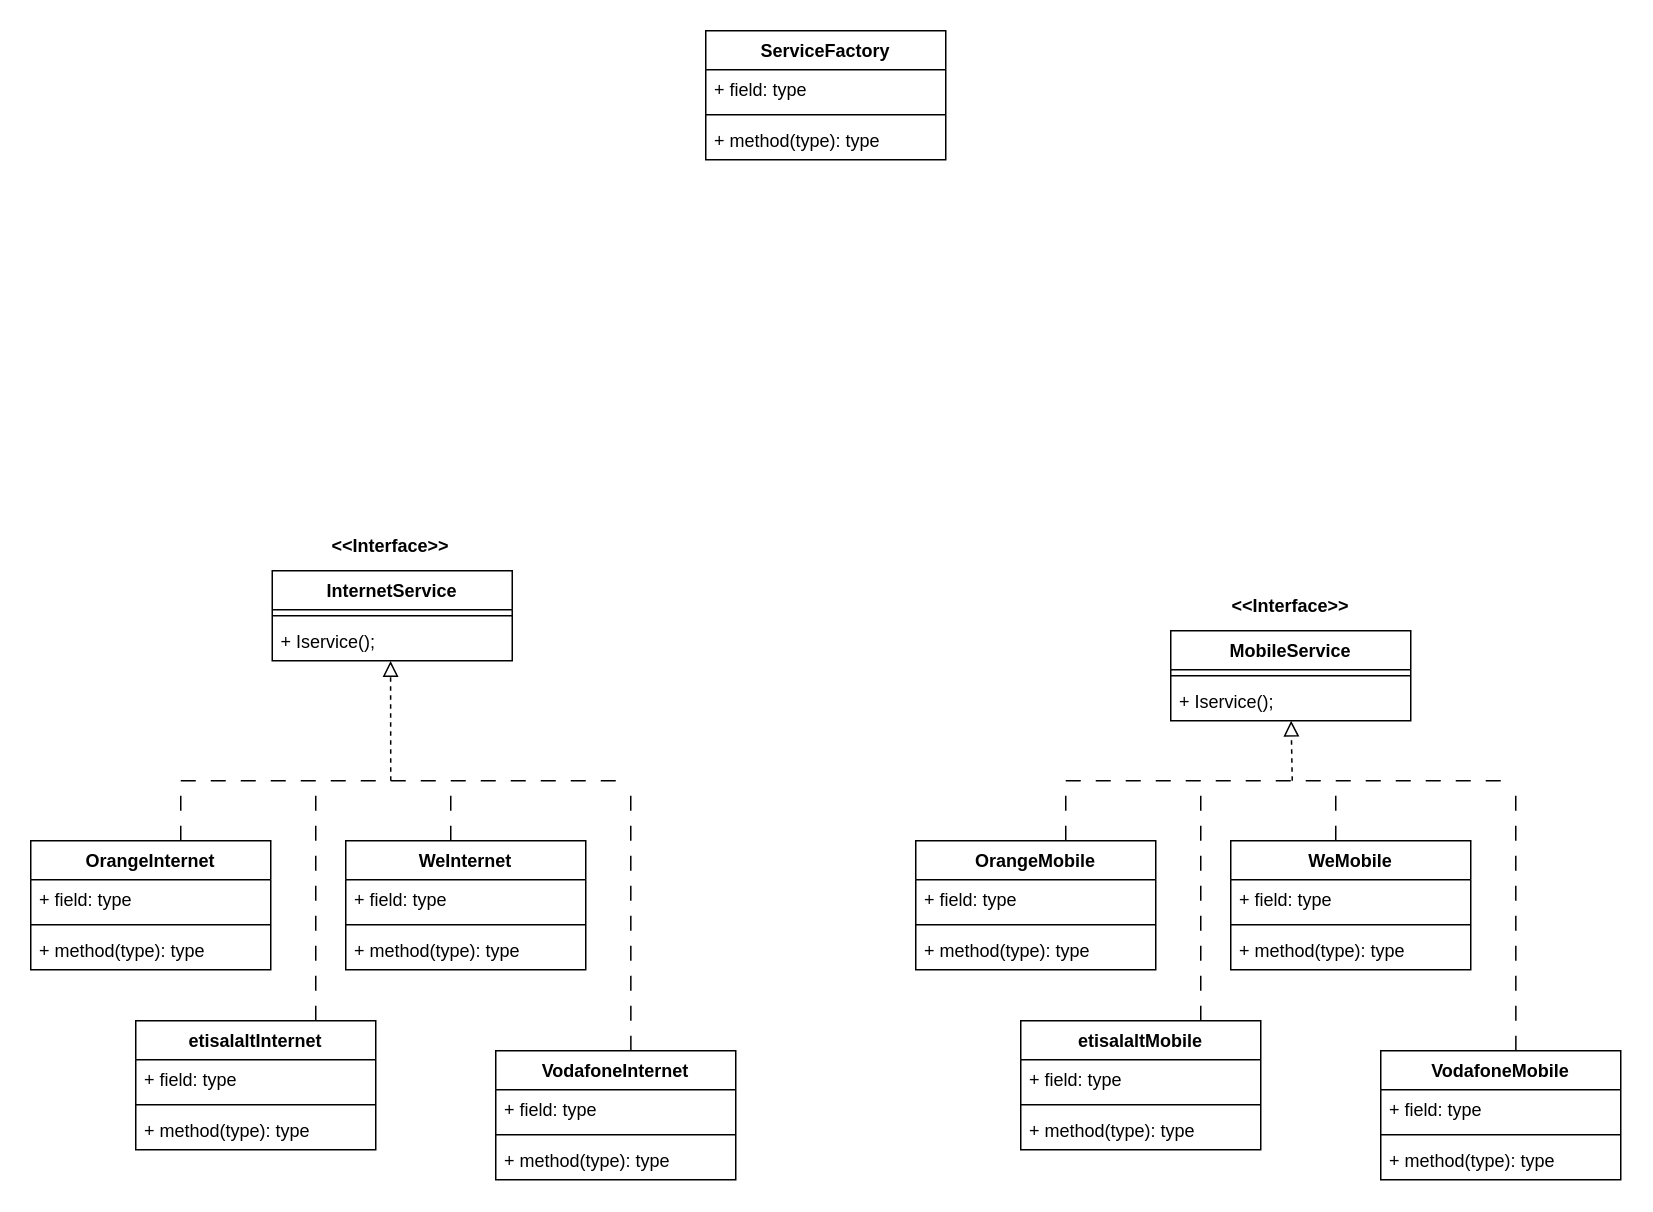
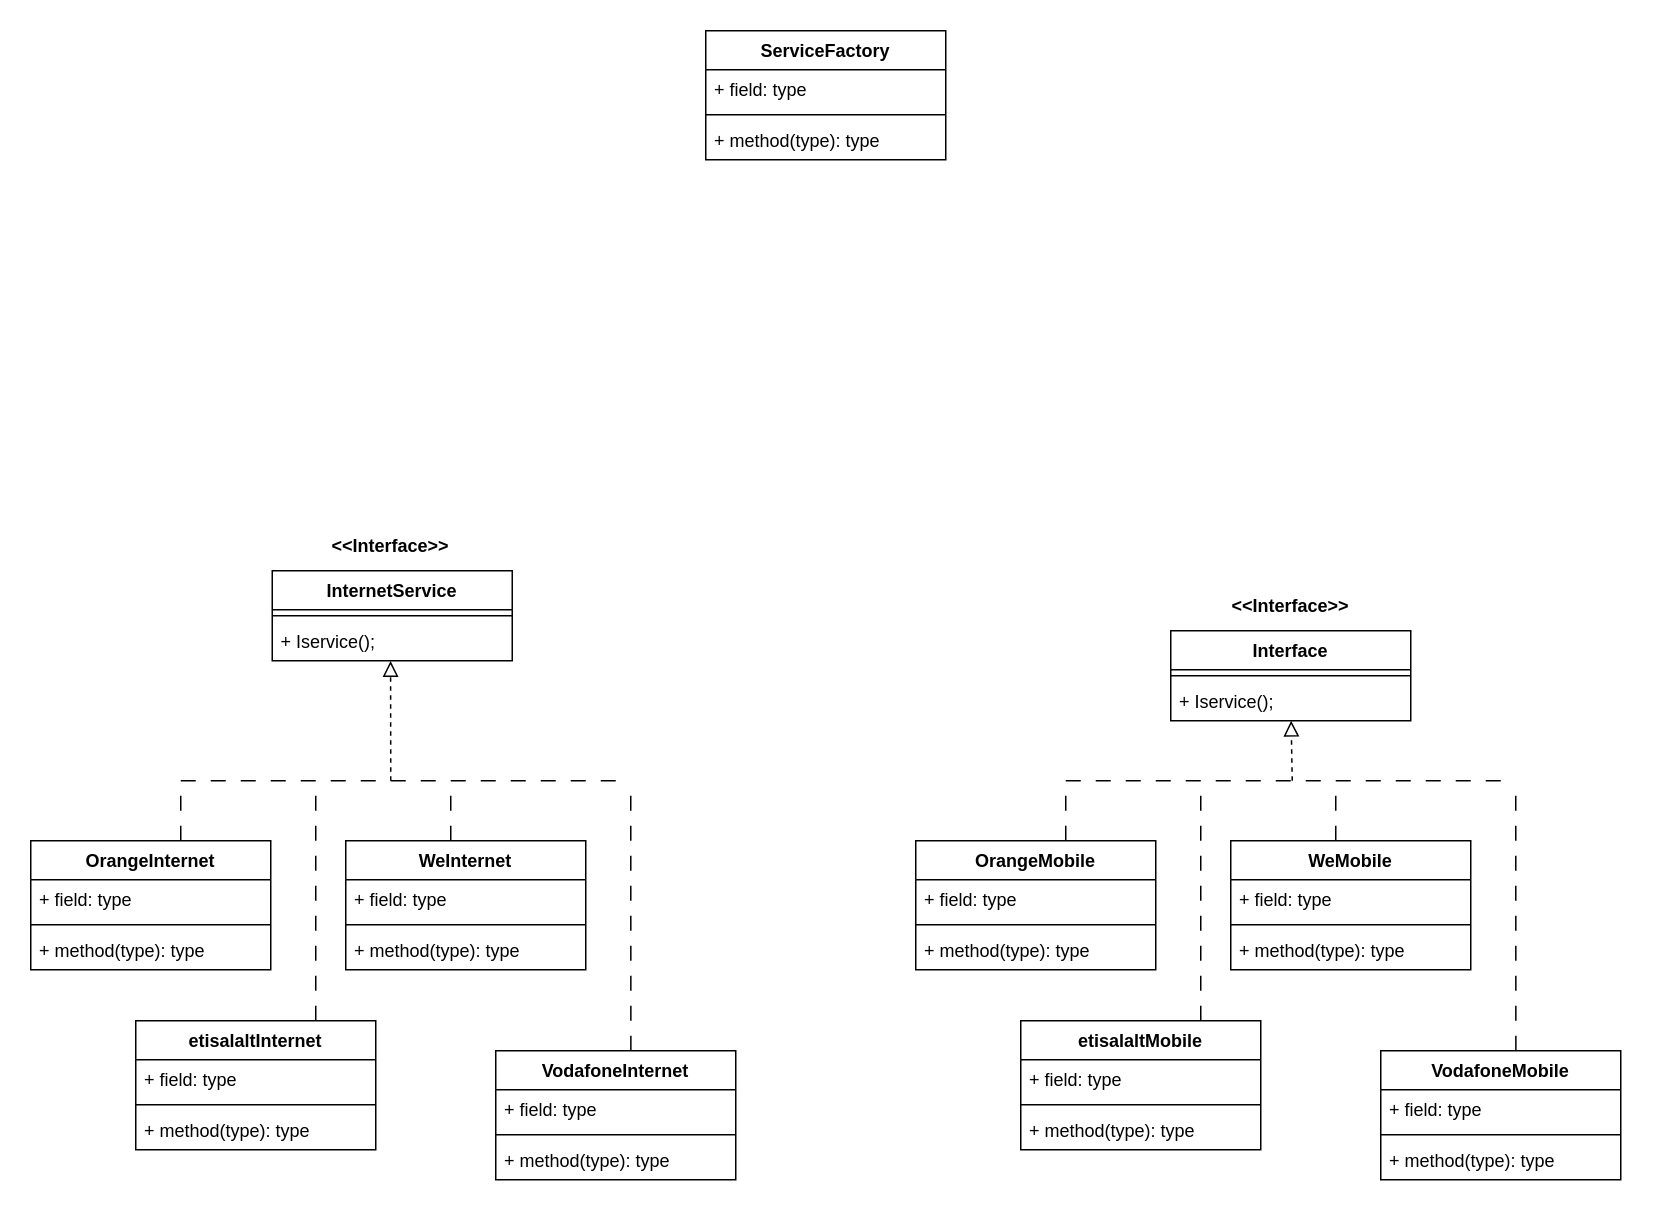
node "MobileService": label "MobileService" -> "Interface"
